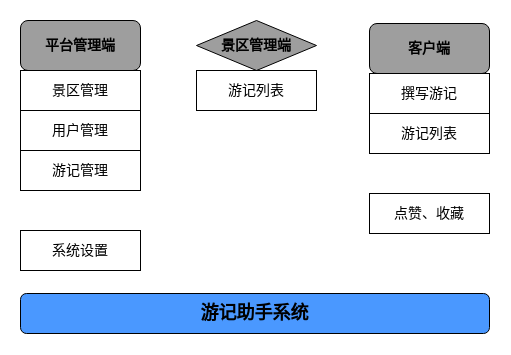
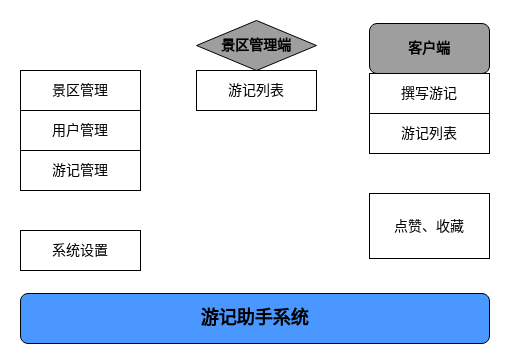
node "平台管理端": removed
node "点赞、收藏": size 120x40 -> 120x65
node "游记助手系统": size 469x40 -> 469x50
